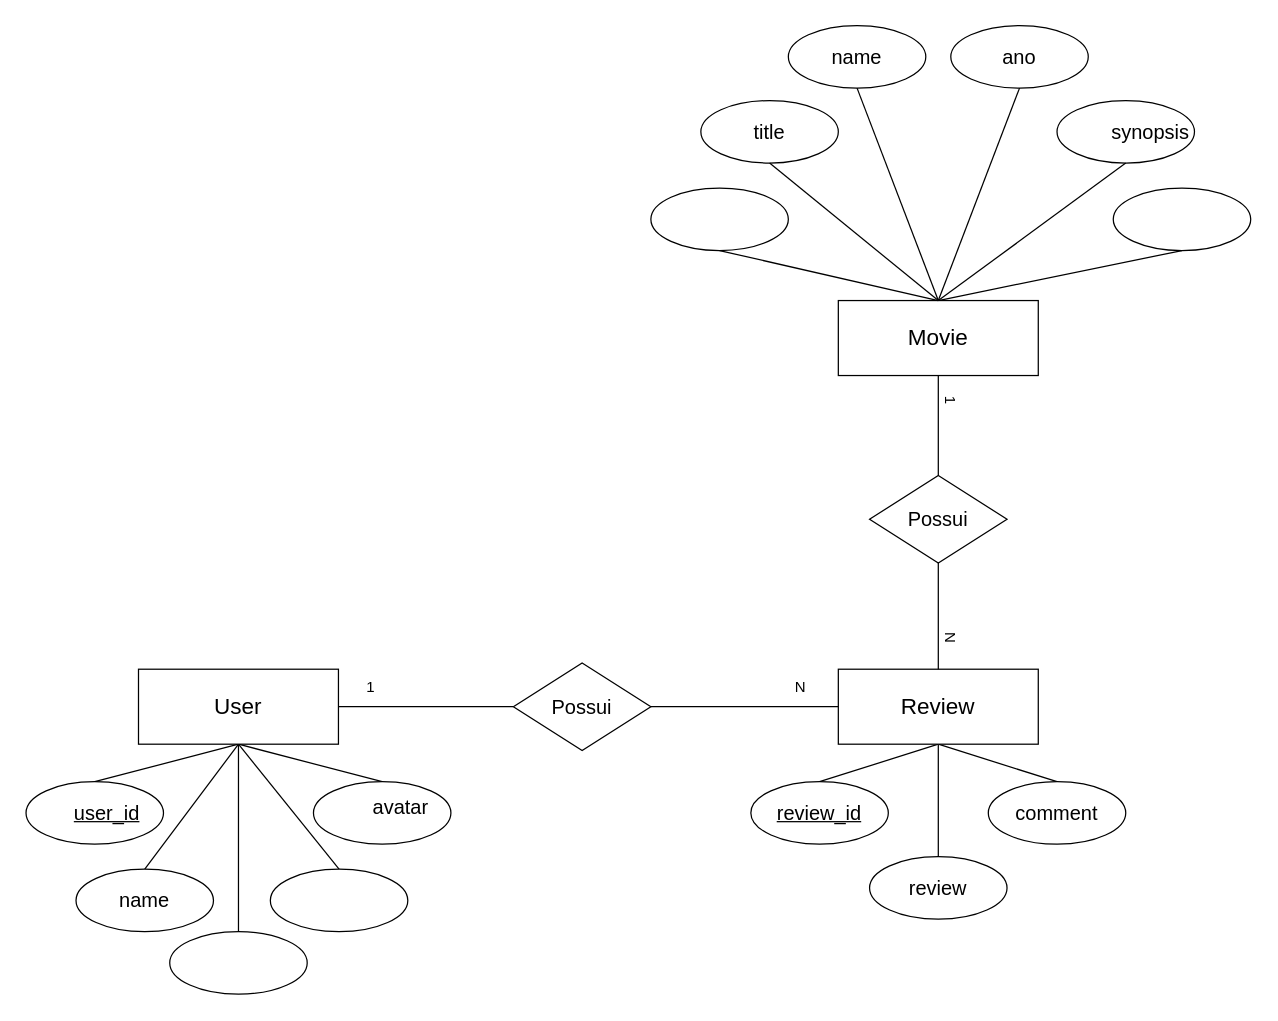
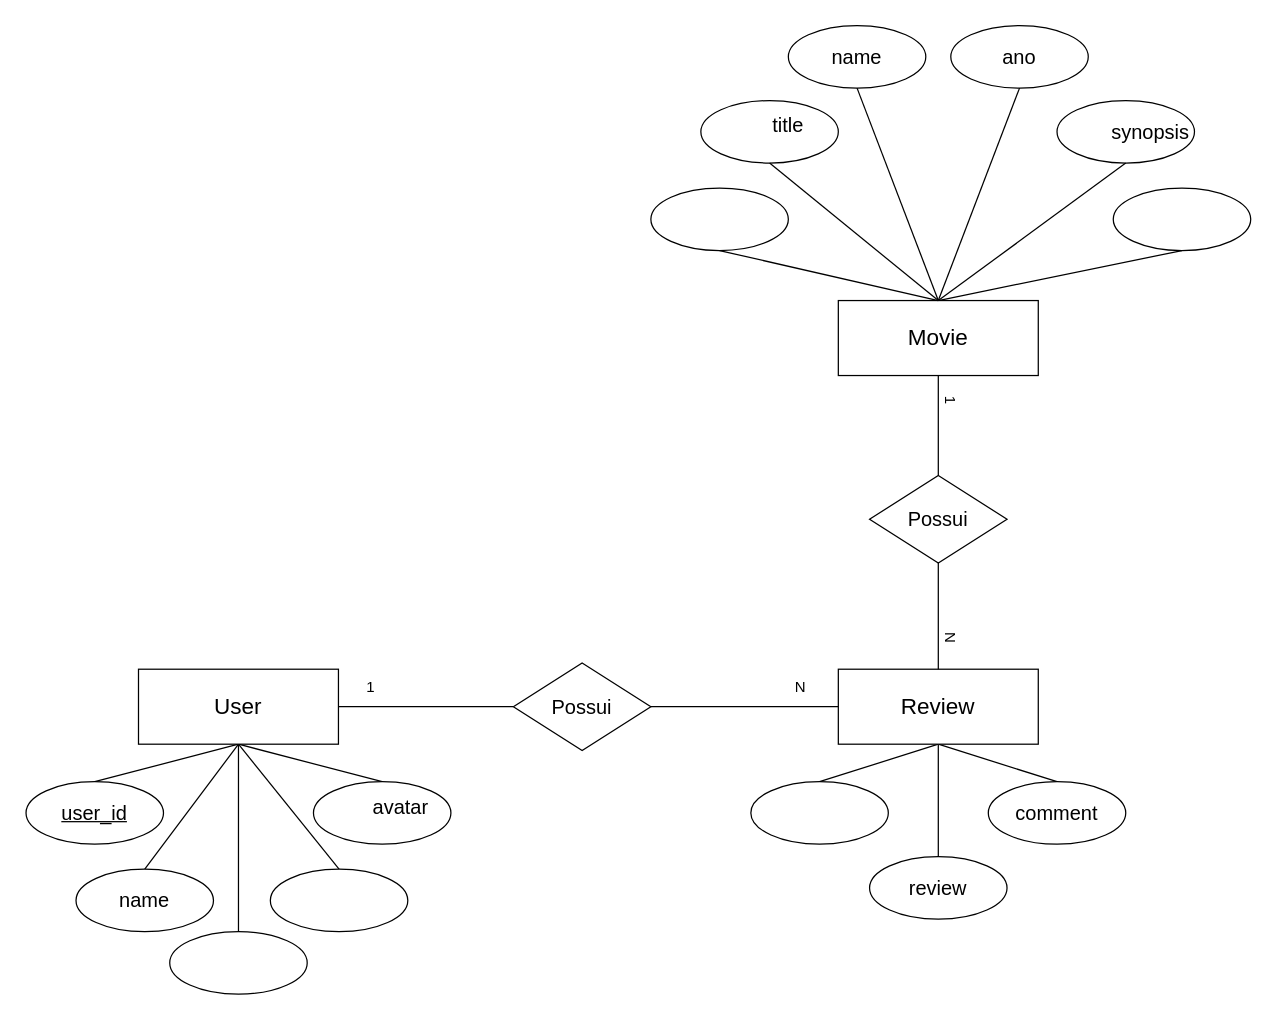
node "title": moved (769, 132) -> (788, 126)
node "user_id": moved (107, 813) -> (94, 813)
node "review_id": removed
